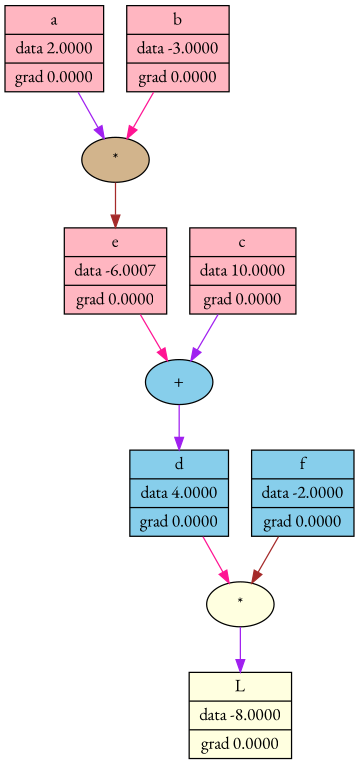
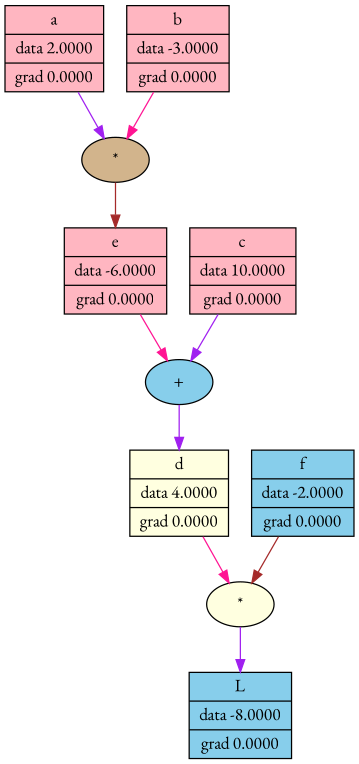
node "e": text "data -6.0007" -> "data -6.0000"
node "d": fillcolor skyblue -> lightyellow
node "L": fillcolor lightyellow -> skyblue
